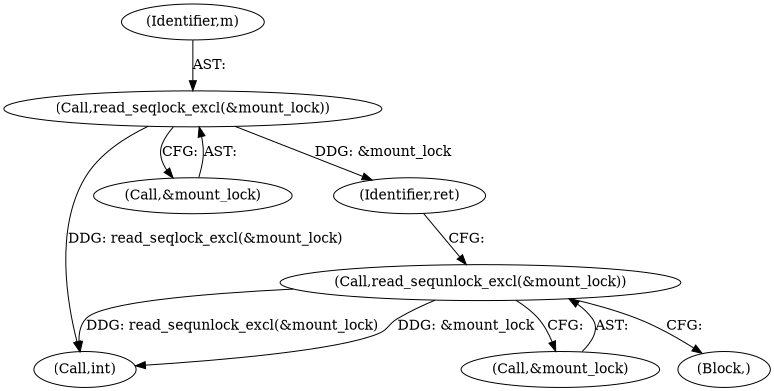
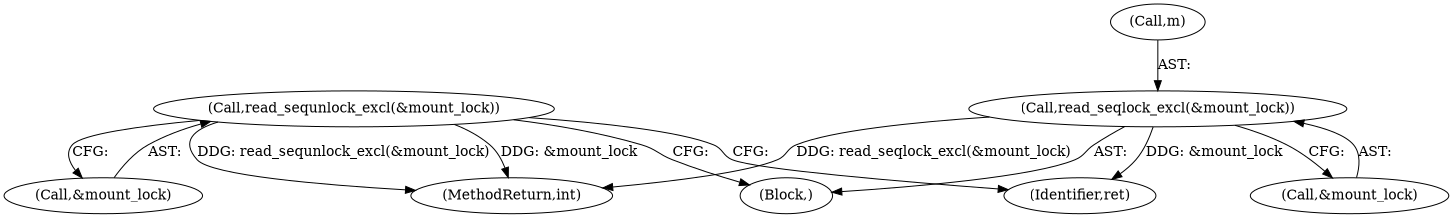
node "(Identifier,m)": label "(Identifier,m)" -> "(Call,m)"
edge "(Call,read_seqlock_excl(&mount_lock))" -> "(Block,)": added, label "AST:"
edge "(Identifier,ret)" -> "(Call,read_sequnlock_excl(&mount_lock))": reversed
node "(Call,int)": label "(Call,int)" -> "(MethodReturn,int)"
